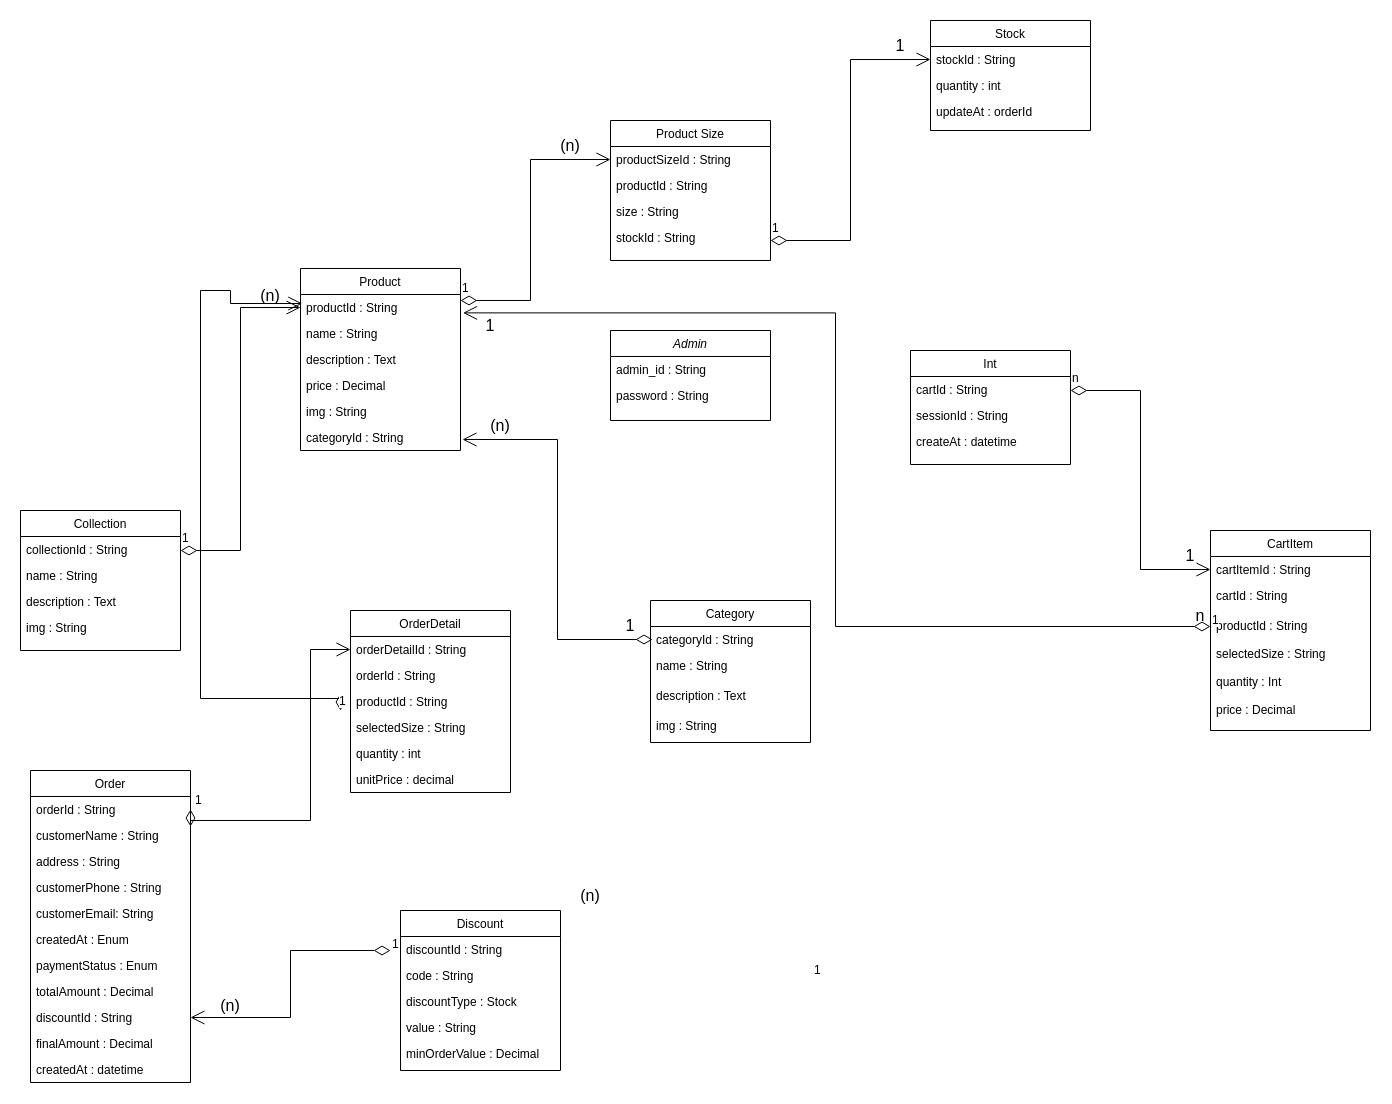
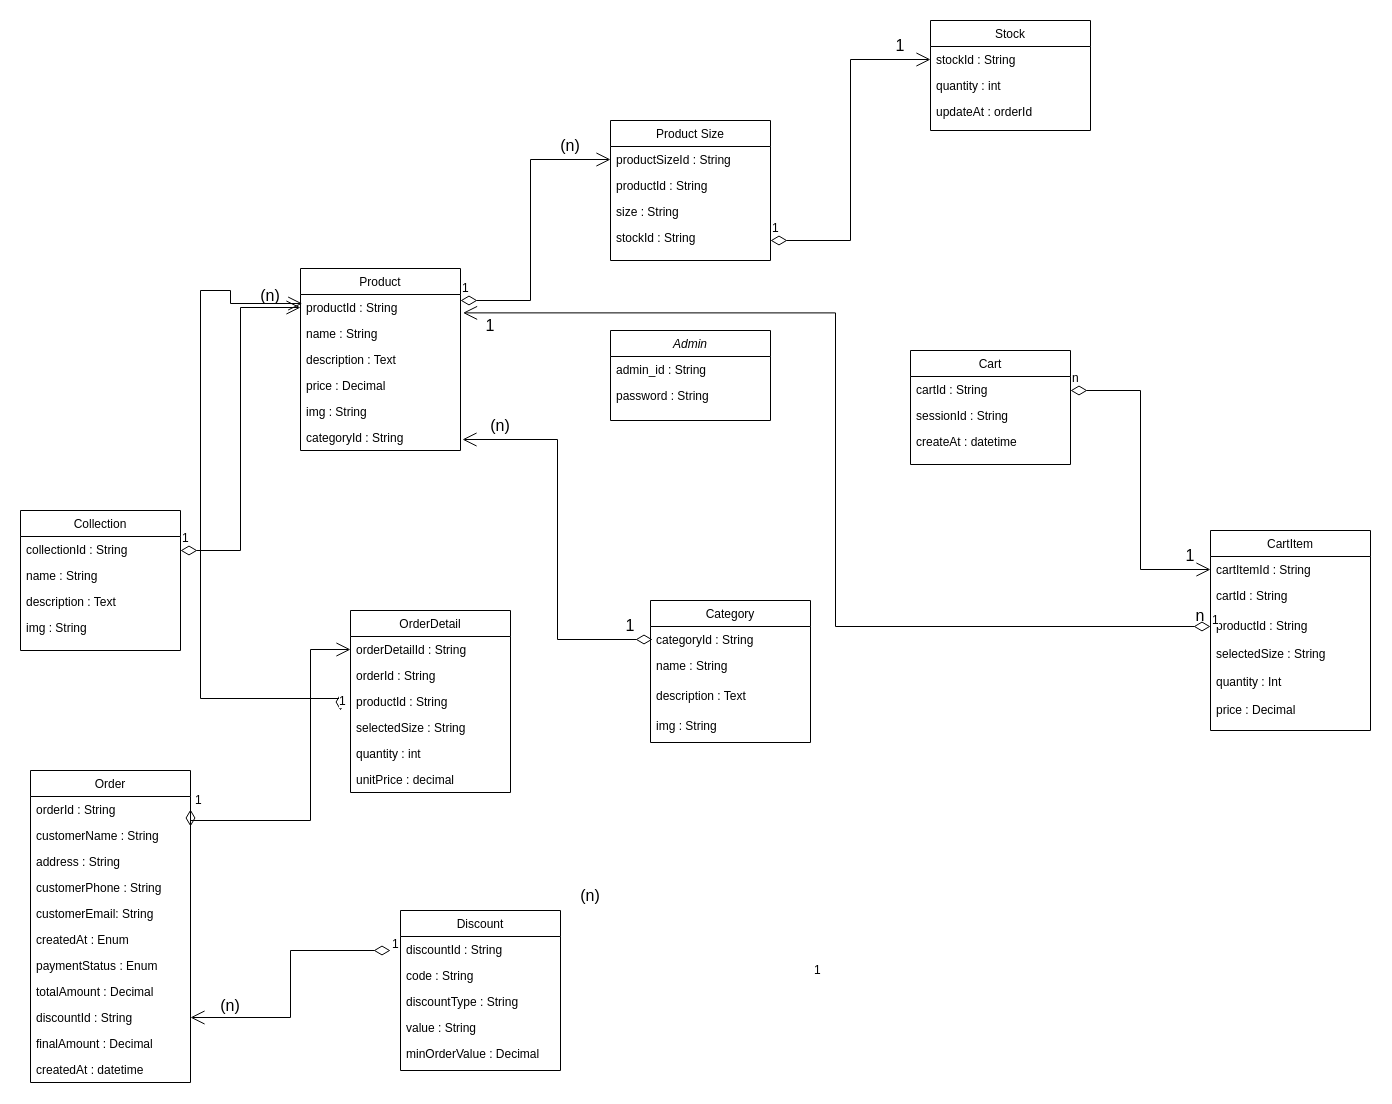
node "Int": label "Int" -> "Cart"
node "discountType : Stock": label "discountType : Stock" -> "discountType : String"
